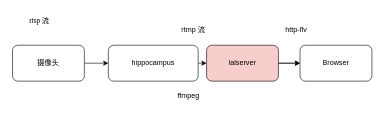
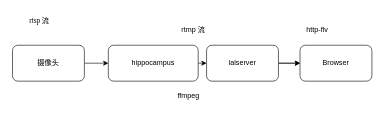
node "http-flv": moved (297, 30) -> (318, 30)
node "lalserver": fillcolor #f8cecc -> #ffffff
